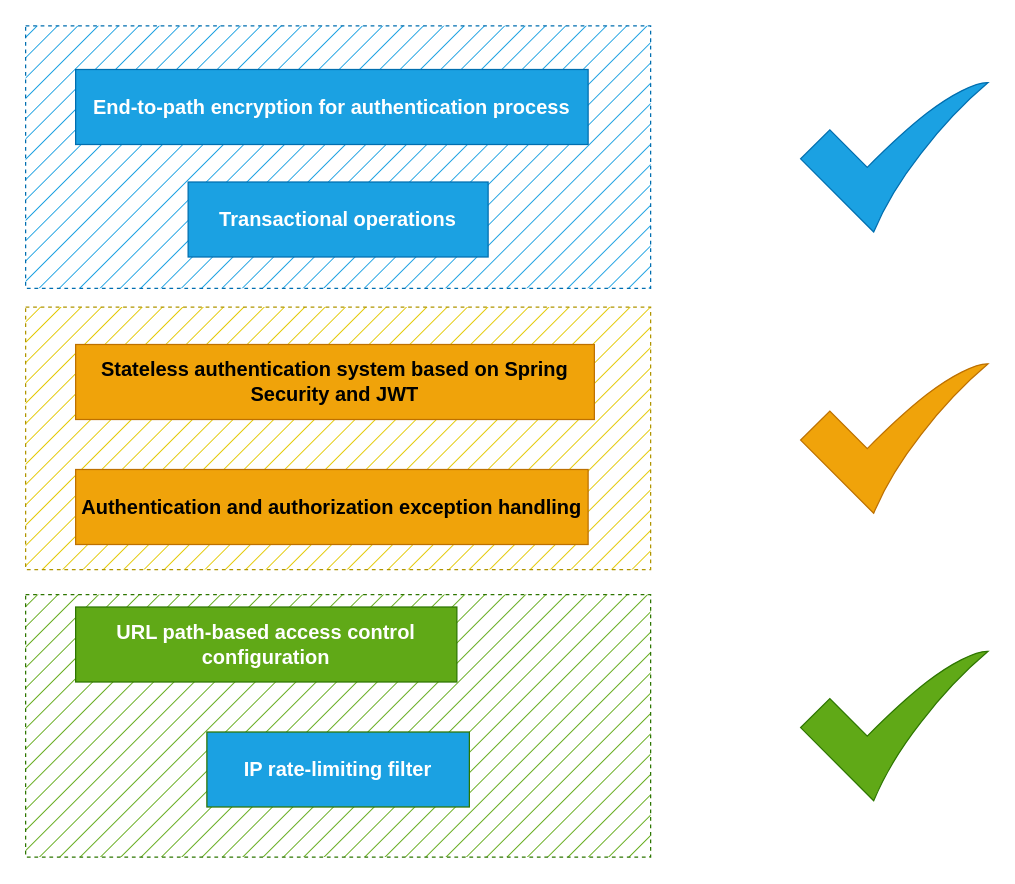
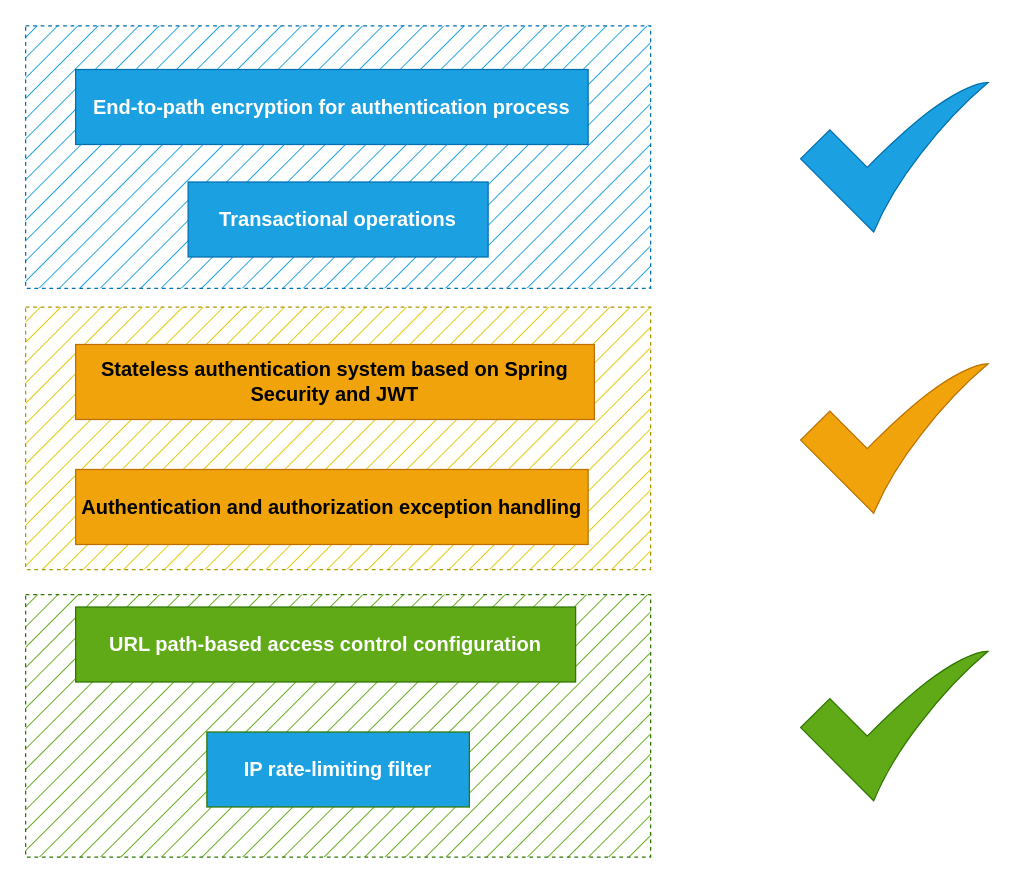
node "URL path-based access control configuration": size 381x75 -> 500x75
